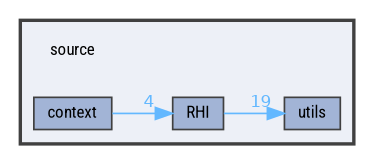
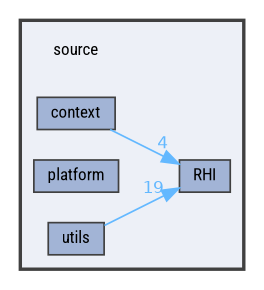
edge "RHI" -> "utils": reversed
node "platform": added
